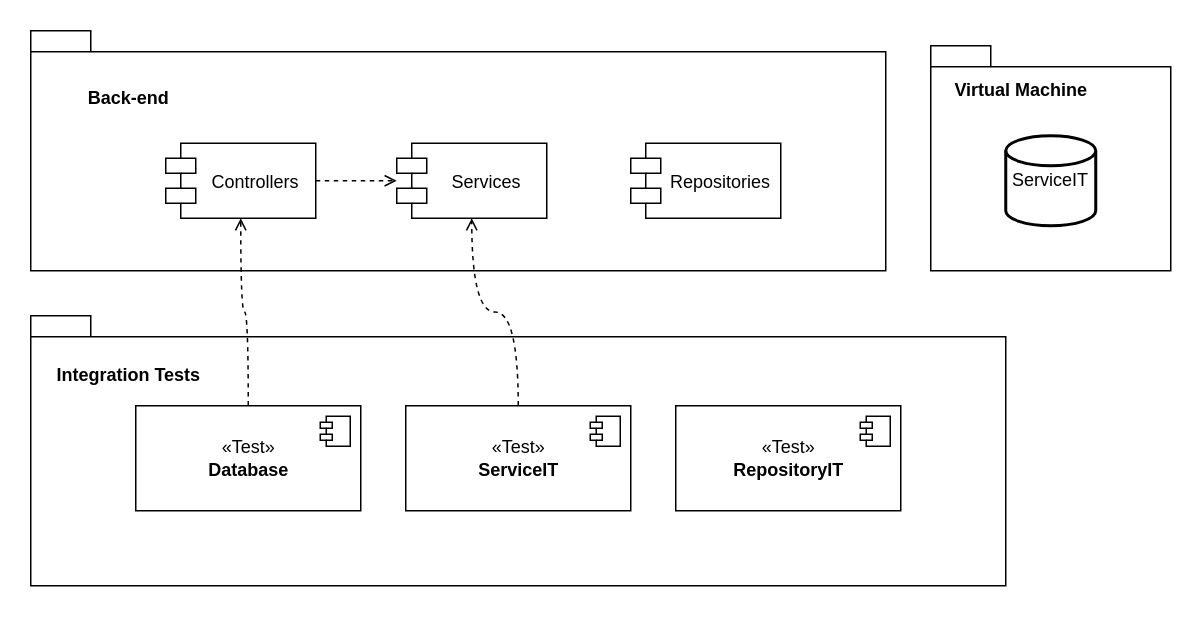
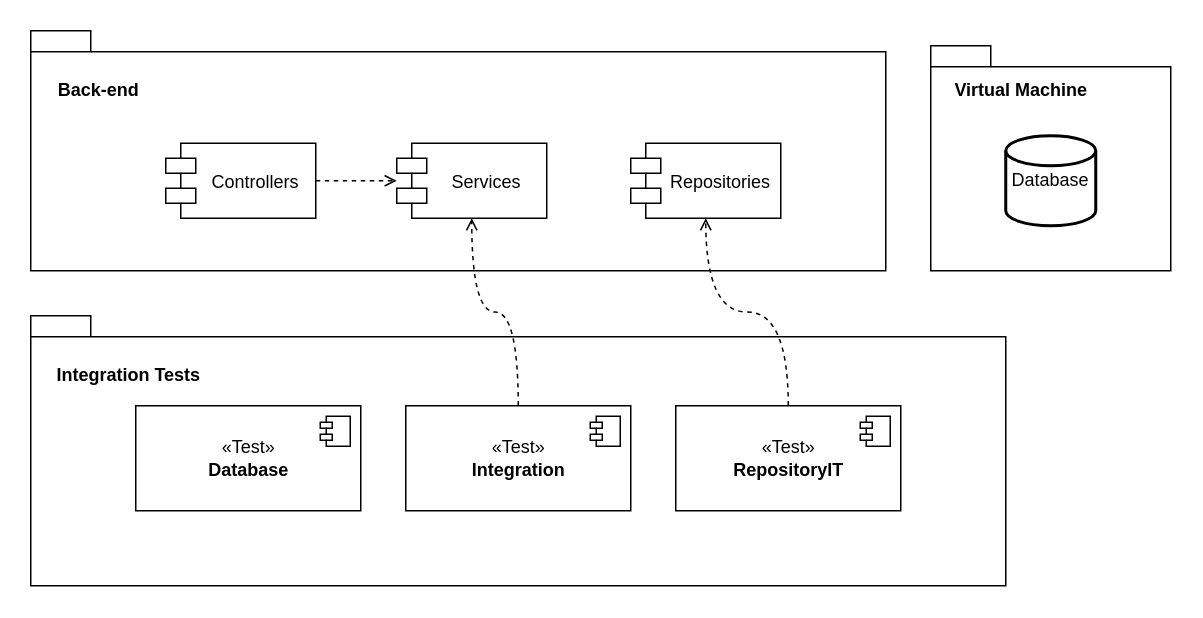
node "Back-end": moved (128, 98) -> (98, 91)
node "ServiceIT": label "ServiceIT" -> "Database"
edge "«Test» RepositoryIT" -> "Repositories": added
edge "«Test» Database" -> "Controllers": removed
node "«Test» ServiceIT": label "«Test» ServiceIT" -> "«Test» Integration"
